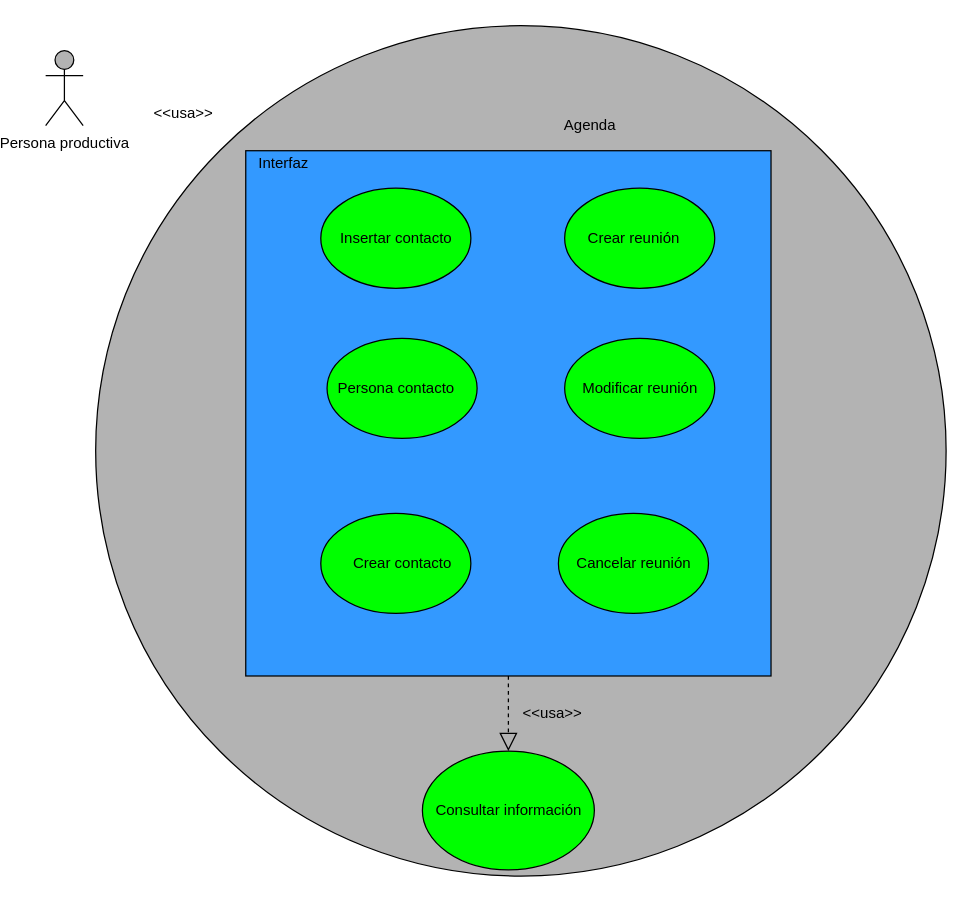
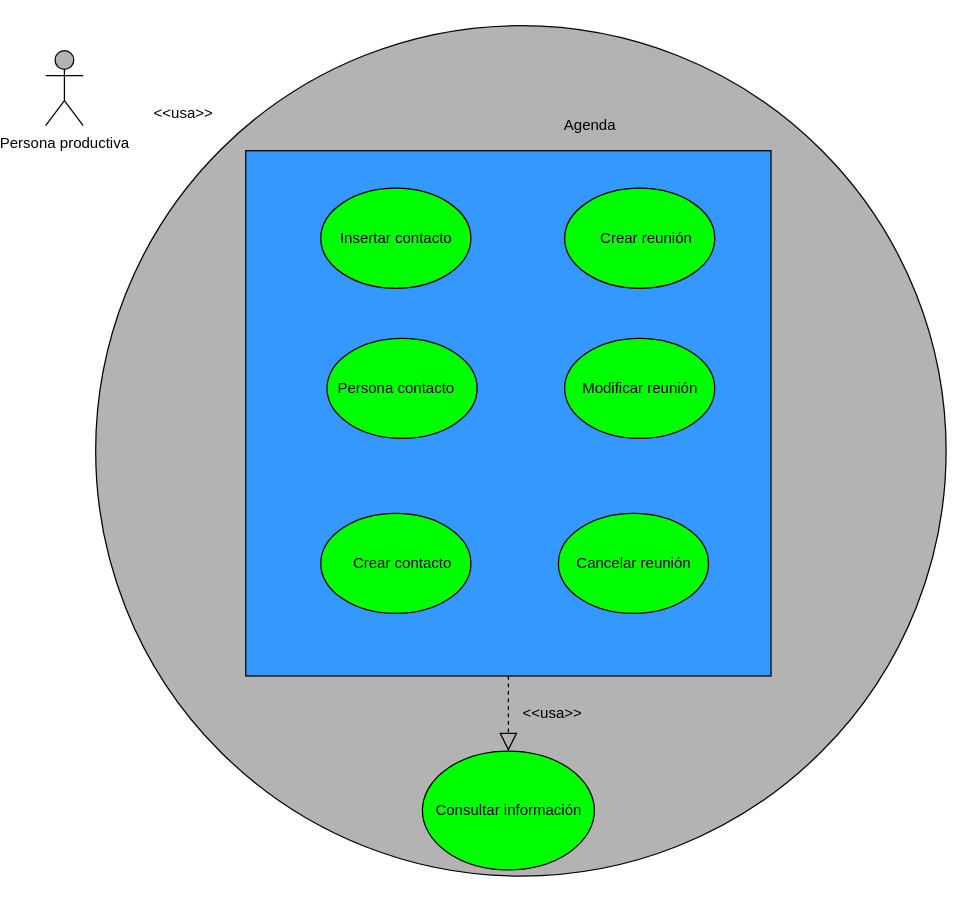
node "Interfaz": removed
node "Crear reunión": moved (633, 238) -> (646, 238)
